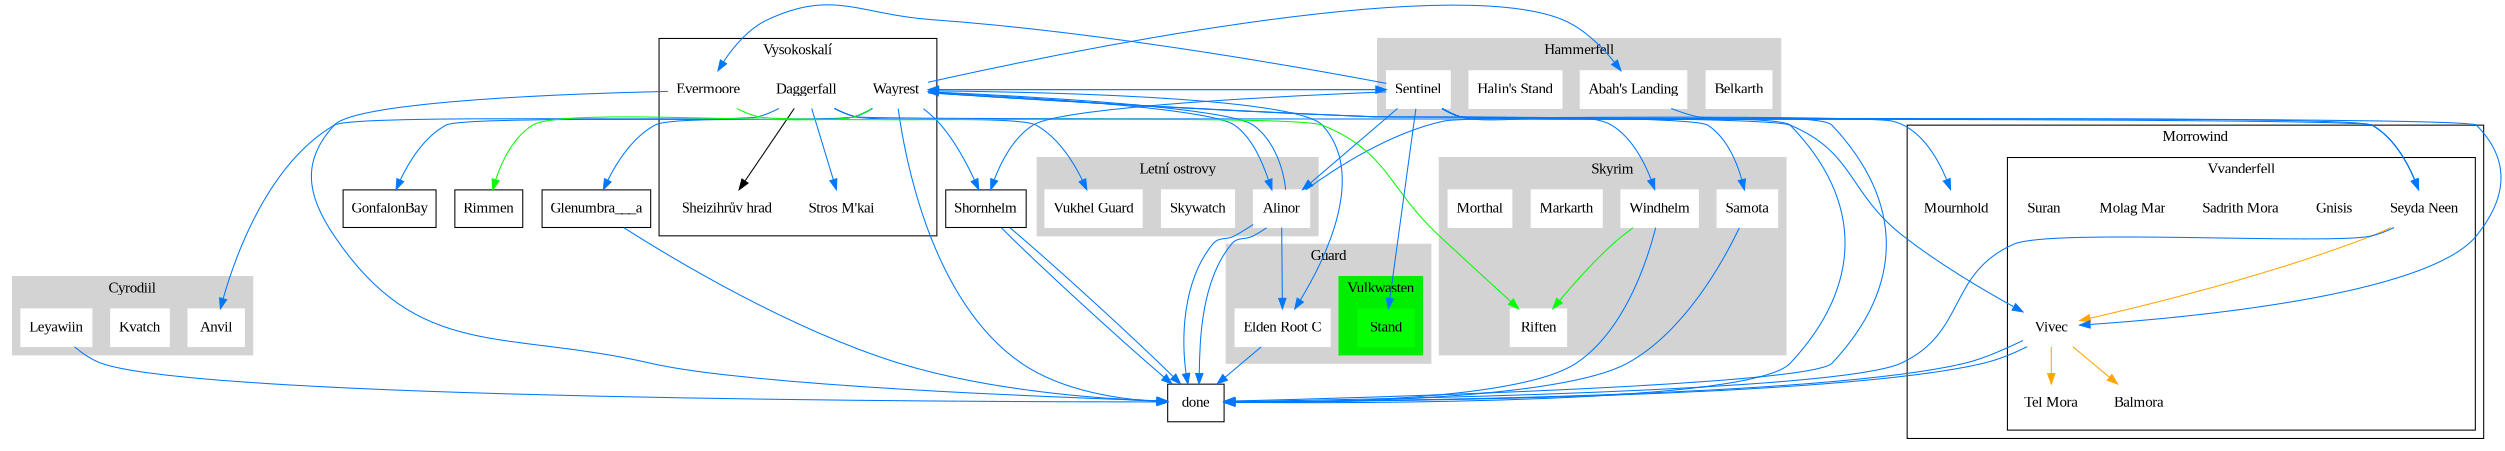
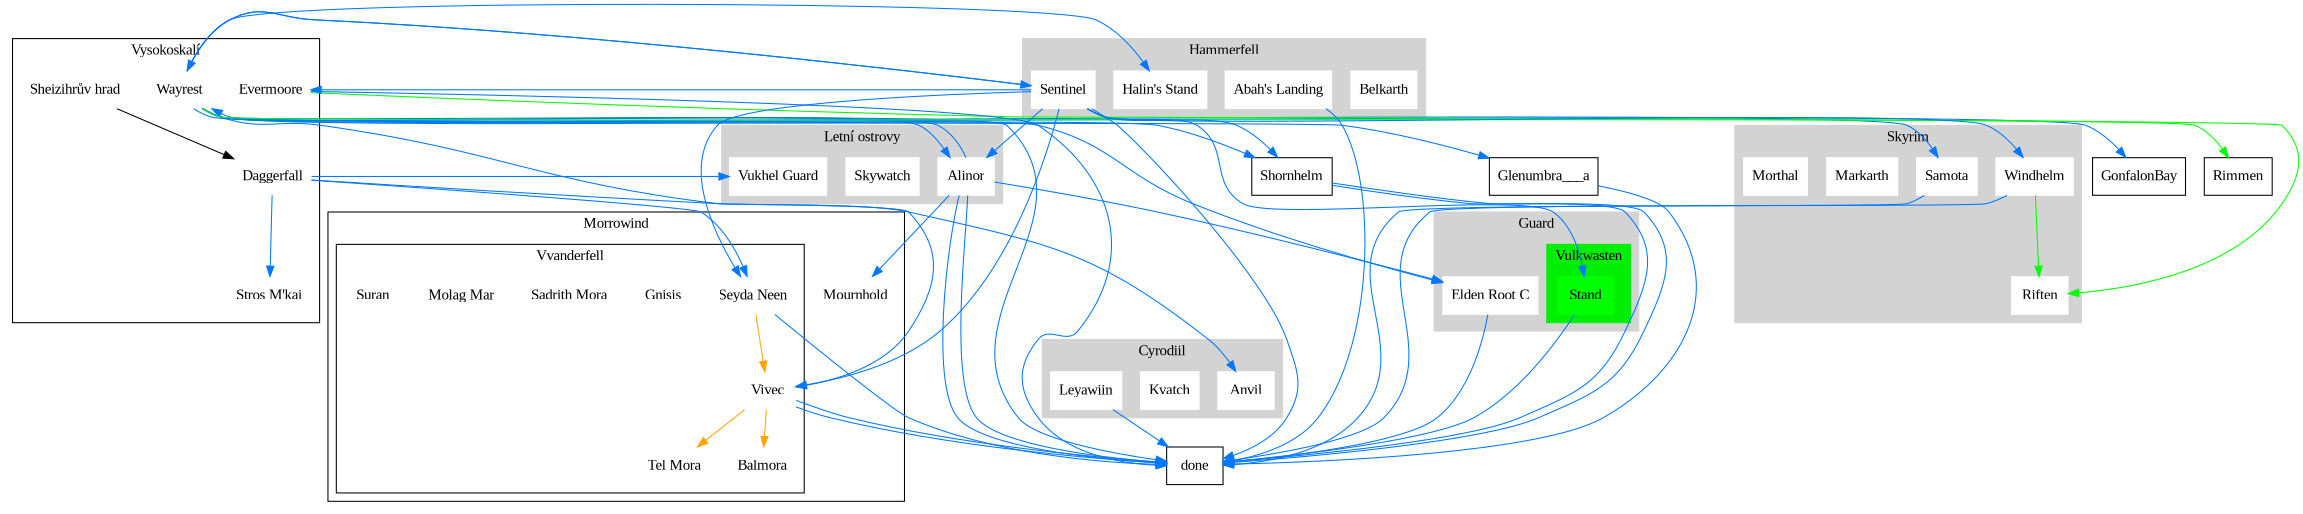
edge "Wayrest" -> "Abah's Landing": now "Wayrest" -> "Halin's Stand"
edge "Daggerfall" -> "Sheizihrův hrad": reversed
edge "Stand" -> "done": added
